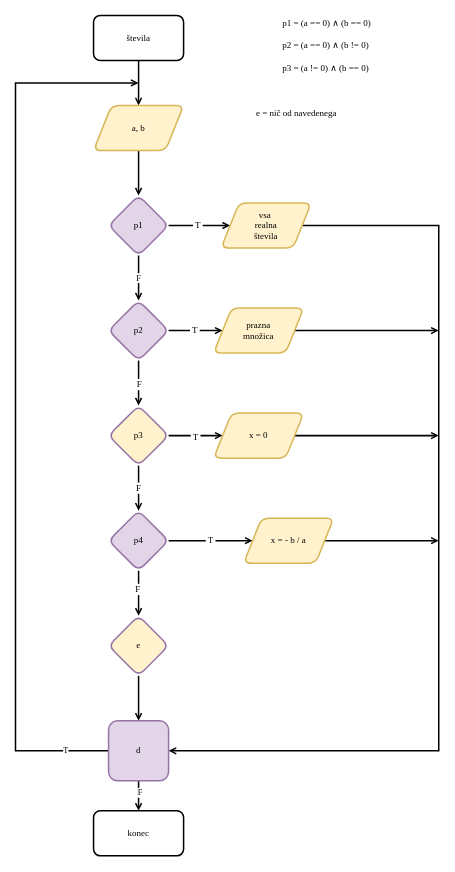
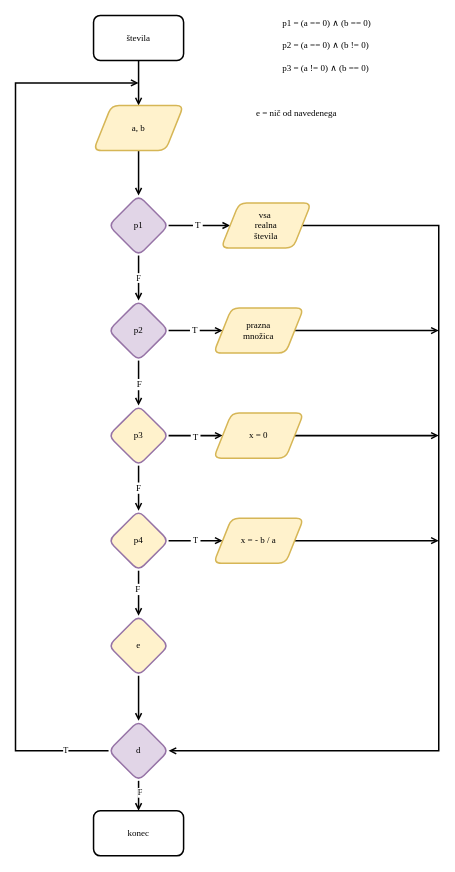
node "p4": fillcolor #e1d5e7 -> #fff2cc
node "x = - b / a": moved (288, 540) -> (258, 540)
node "d": shape rounded rectangle -> diamond
